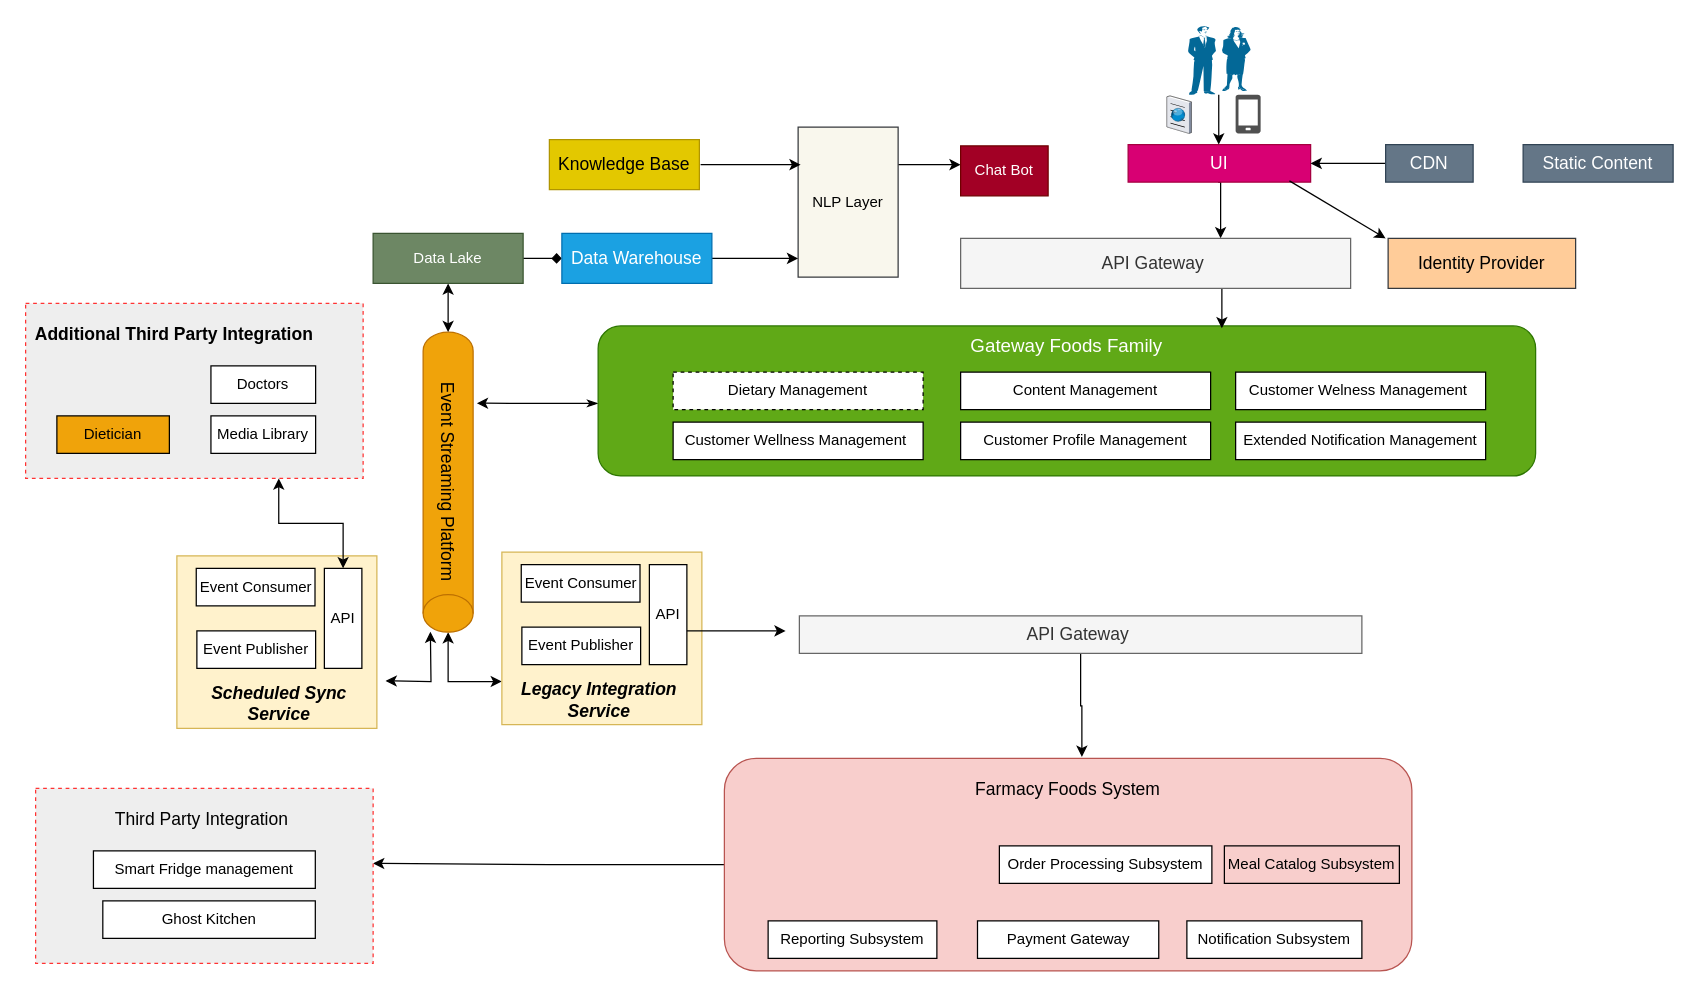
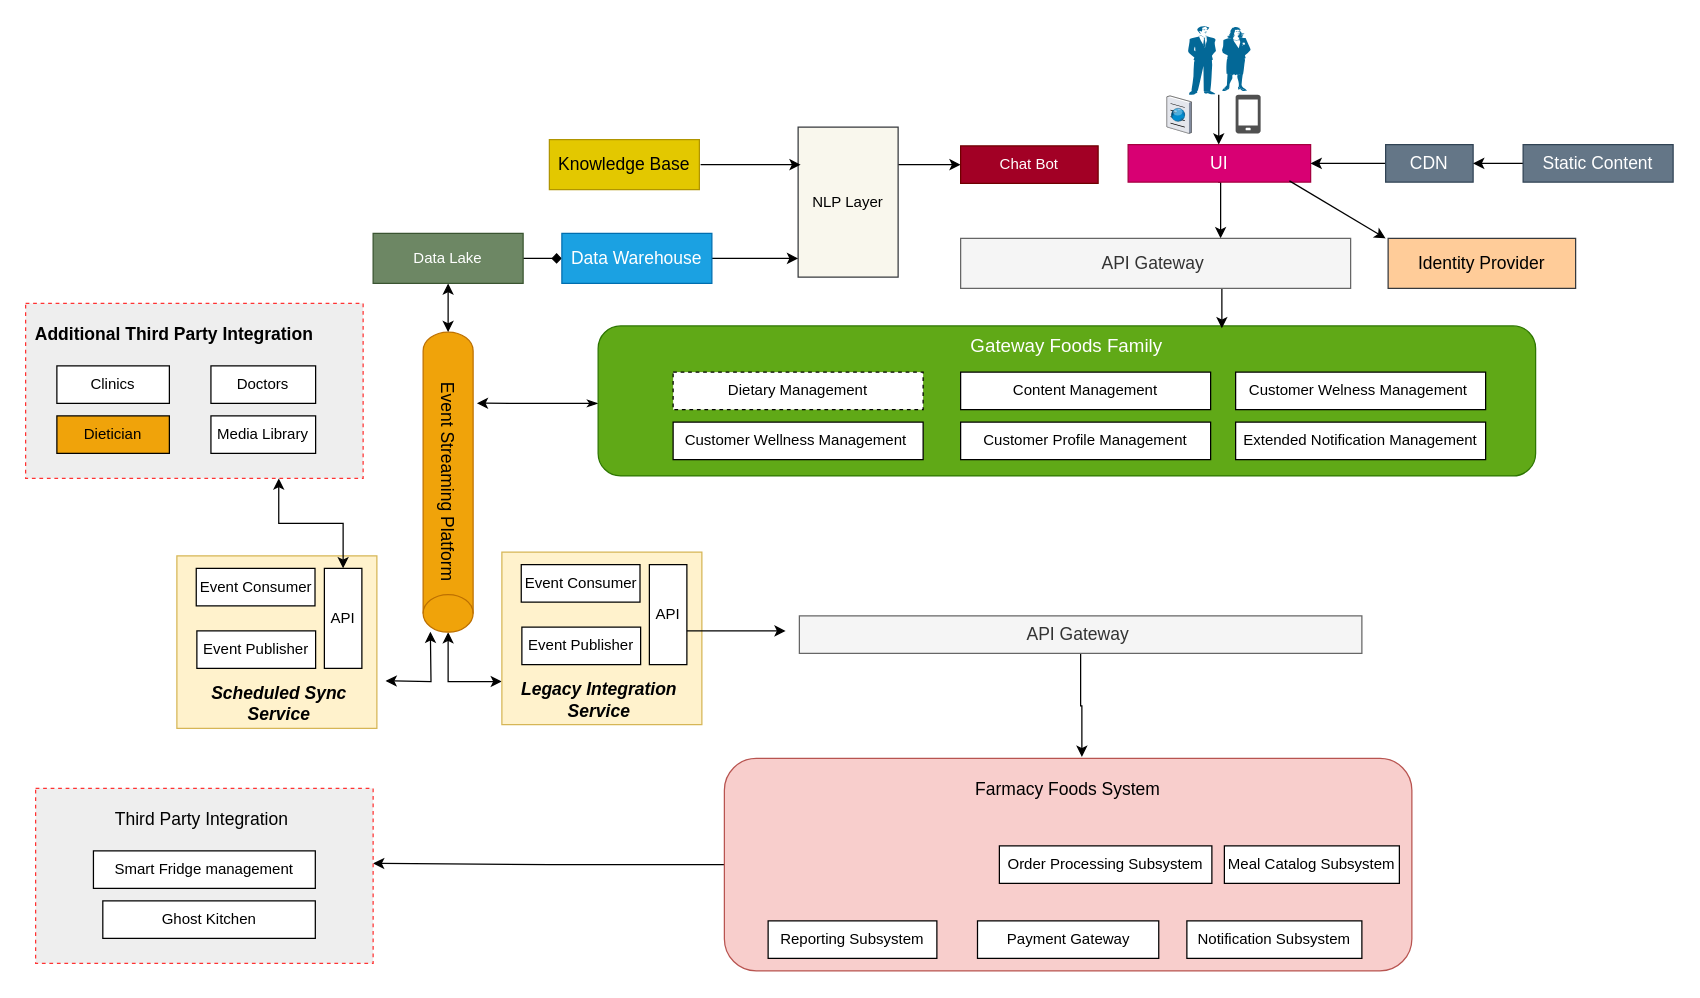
edge "Static Content" -> "CDN": added
node "Chat Bot": size 88x50 -> 138x38
node "Clinics": added
node "Meal Catalog Subsystem": fillcolor #f8cecc -> #ffffff
